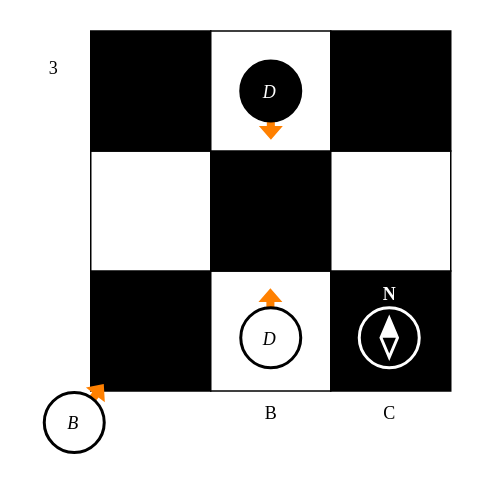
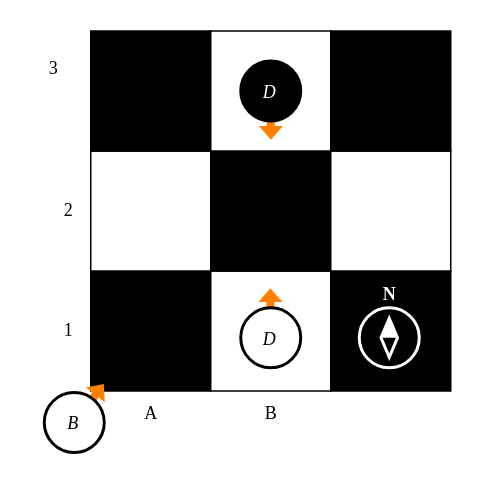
node "2": added
node "1": added
node "A": added
node "C": removed
